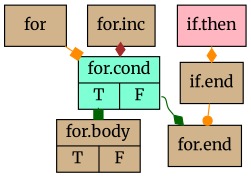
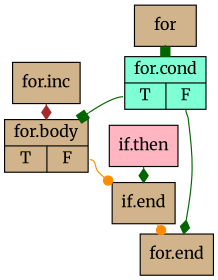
edge "for.inc" -> "for.cond": now "for.inc" -> "for.body"
edge "if.then" -> "if.end": color darkorange -> darkgreen
edge "for" -> "for.cond": color darkorange -> darkgreen
edge "for.body" -> "if.end": added
